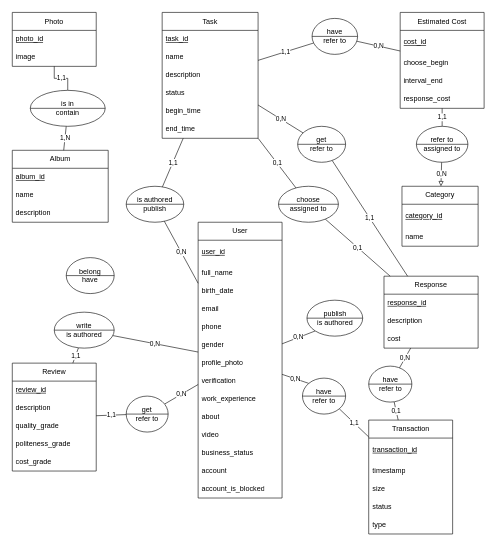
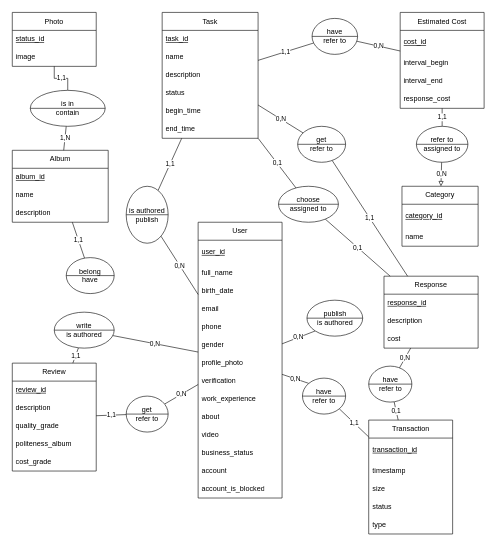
node "photo_id": label "photo_id" -> "status_id"
node "choose_begin": label "choose_begin" -> "interval_begin"
node "is authored publish": size 58x36 -> 42x57
edge "Album" -- "belong have": added, label "1,1"
node "politeness_grade": label "politeness_grade" -> "politeness_album"
